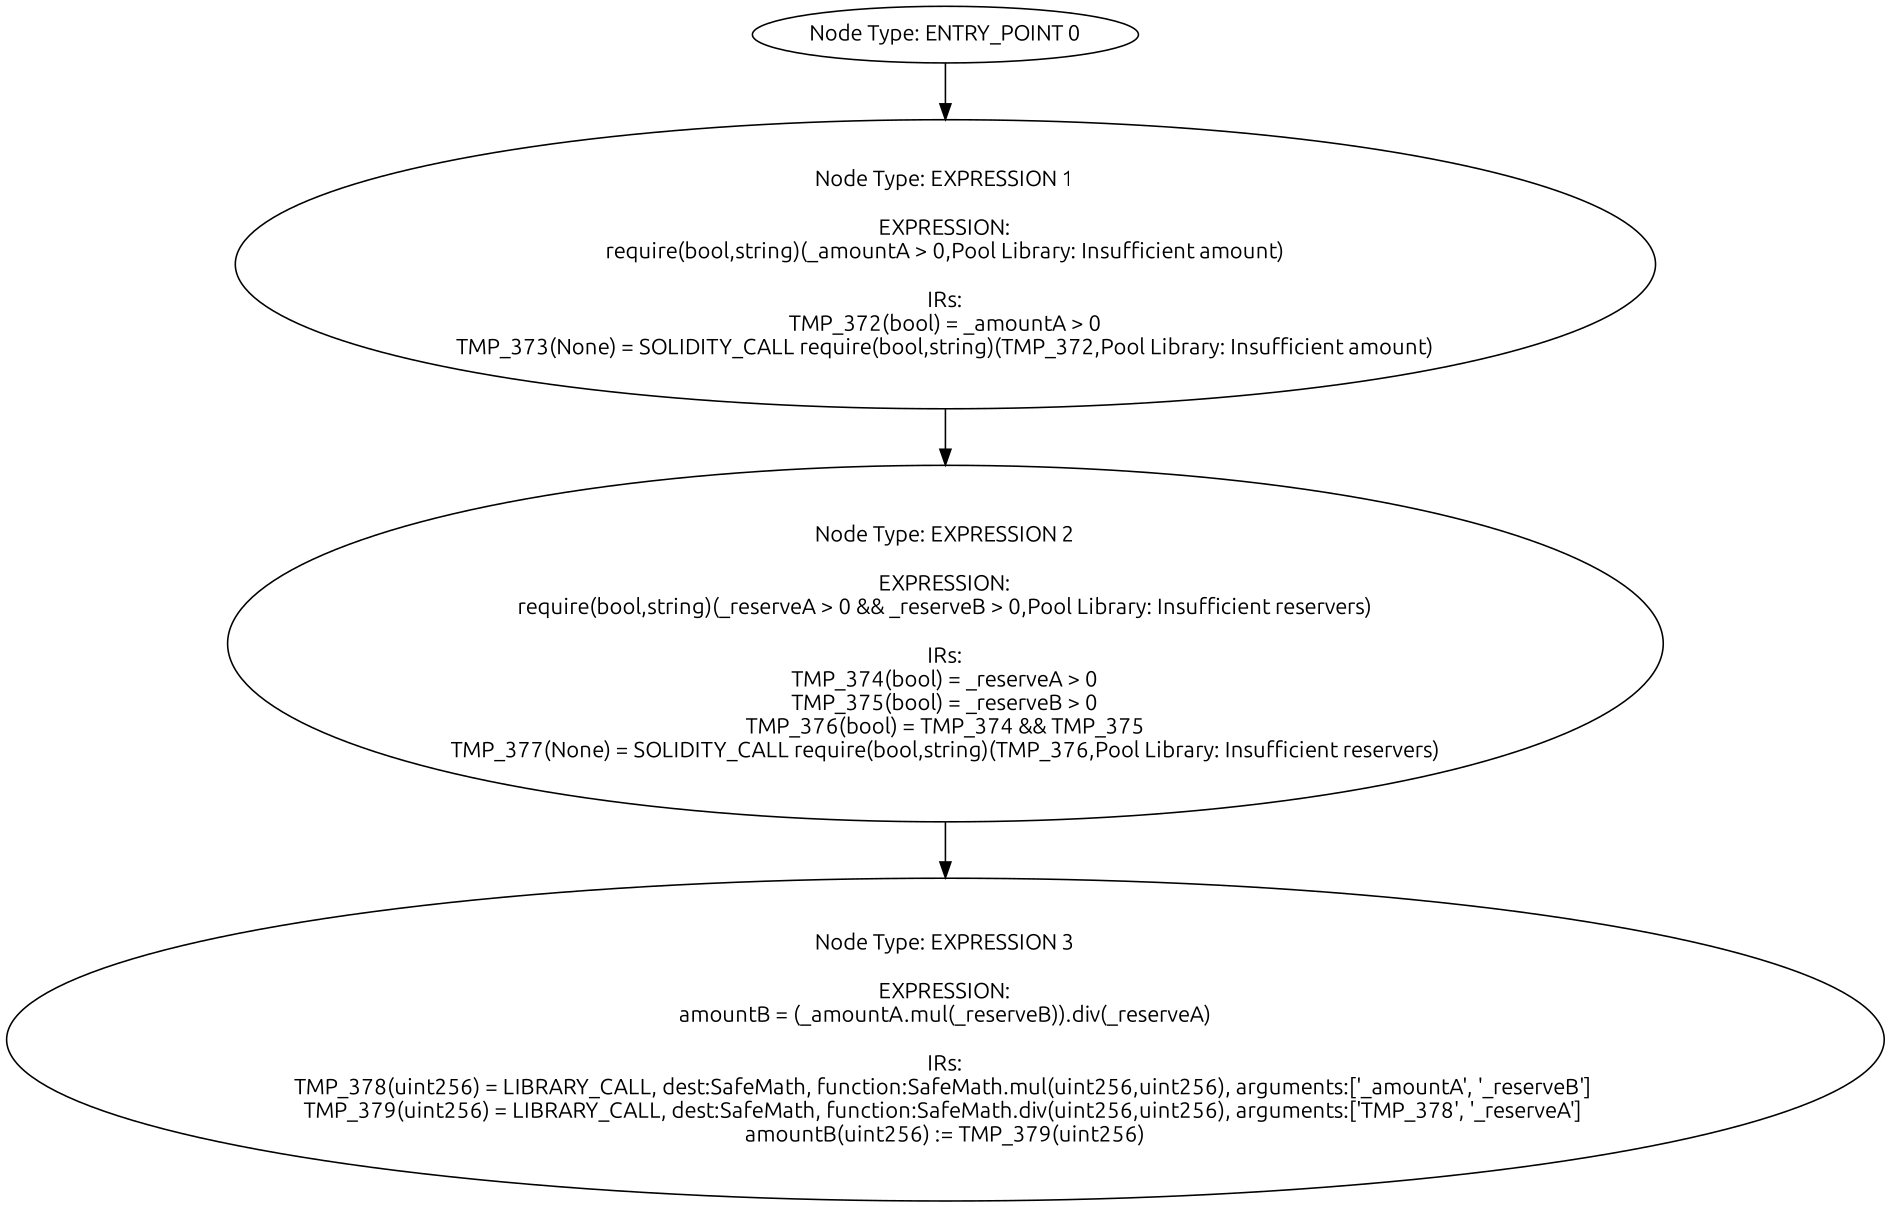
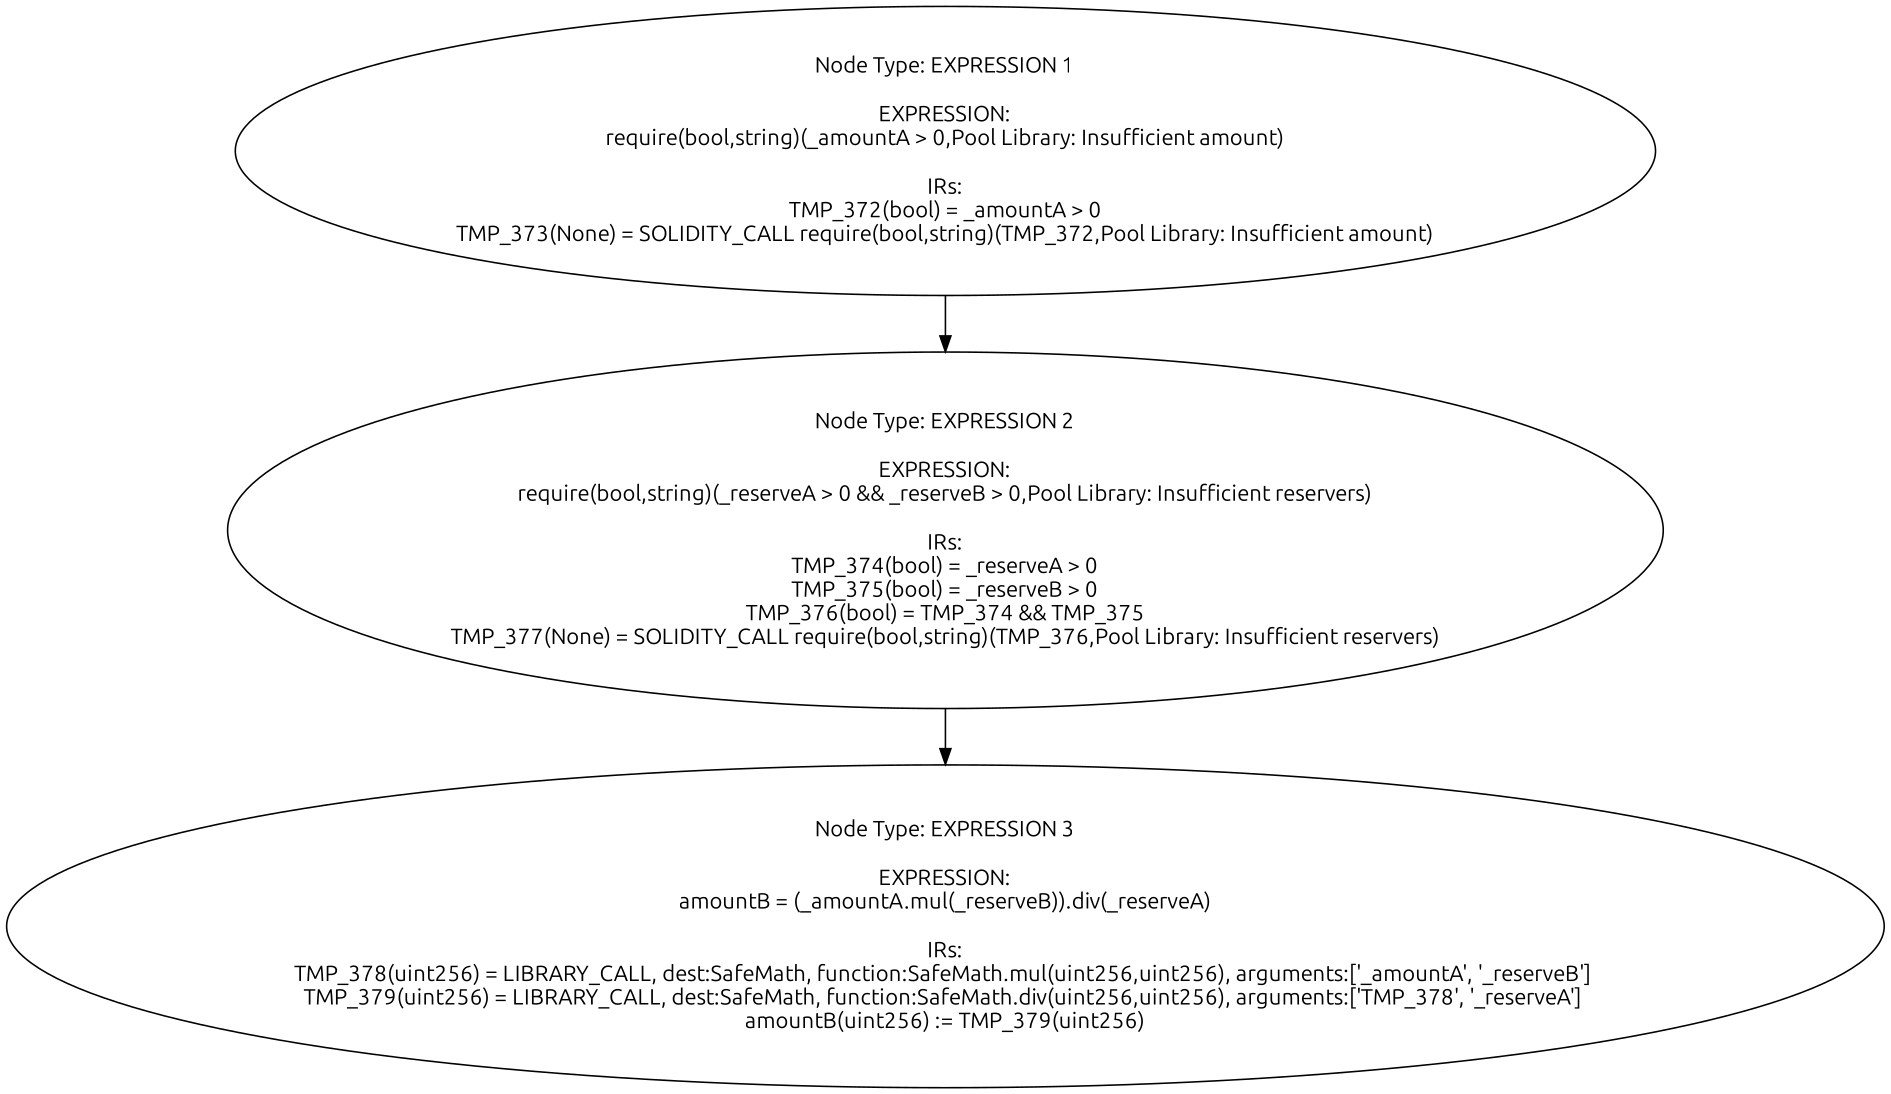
node "Node Type: ENTRY_POINT 0": removed
